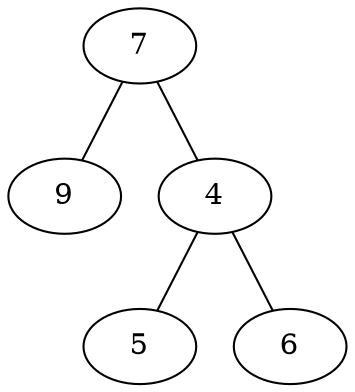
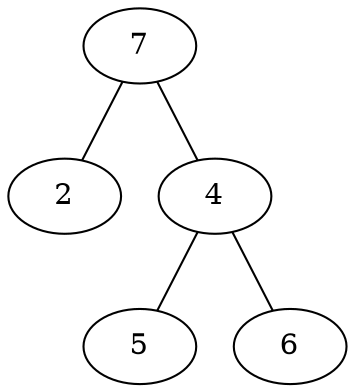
node "9": label "9" -> "2"
